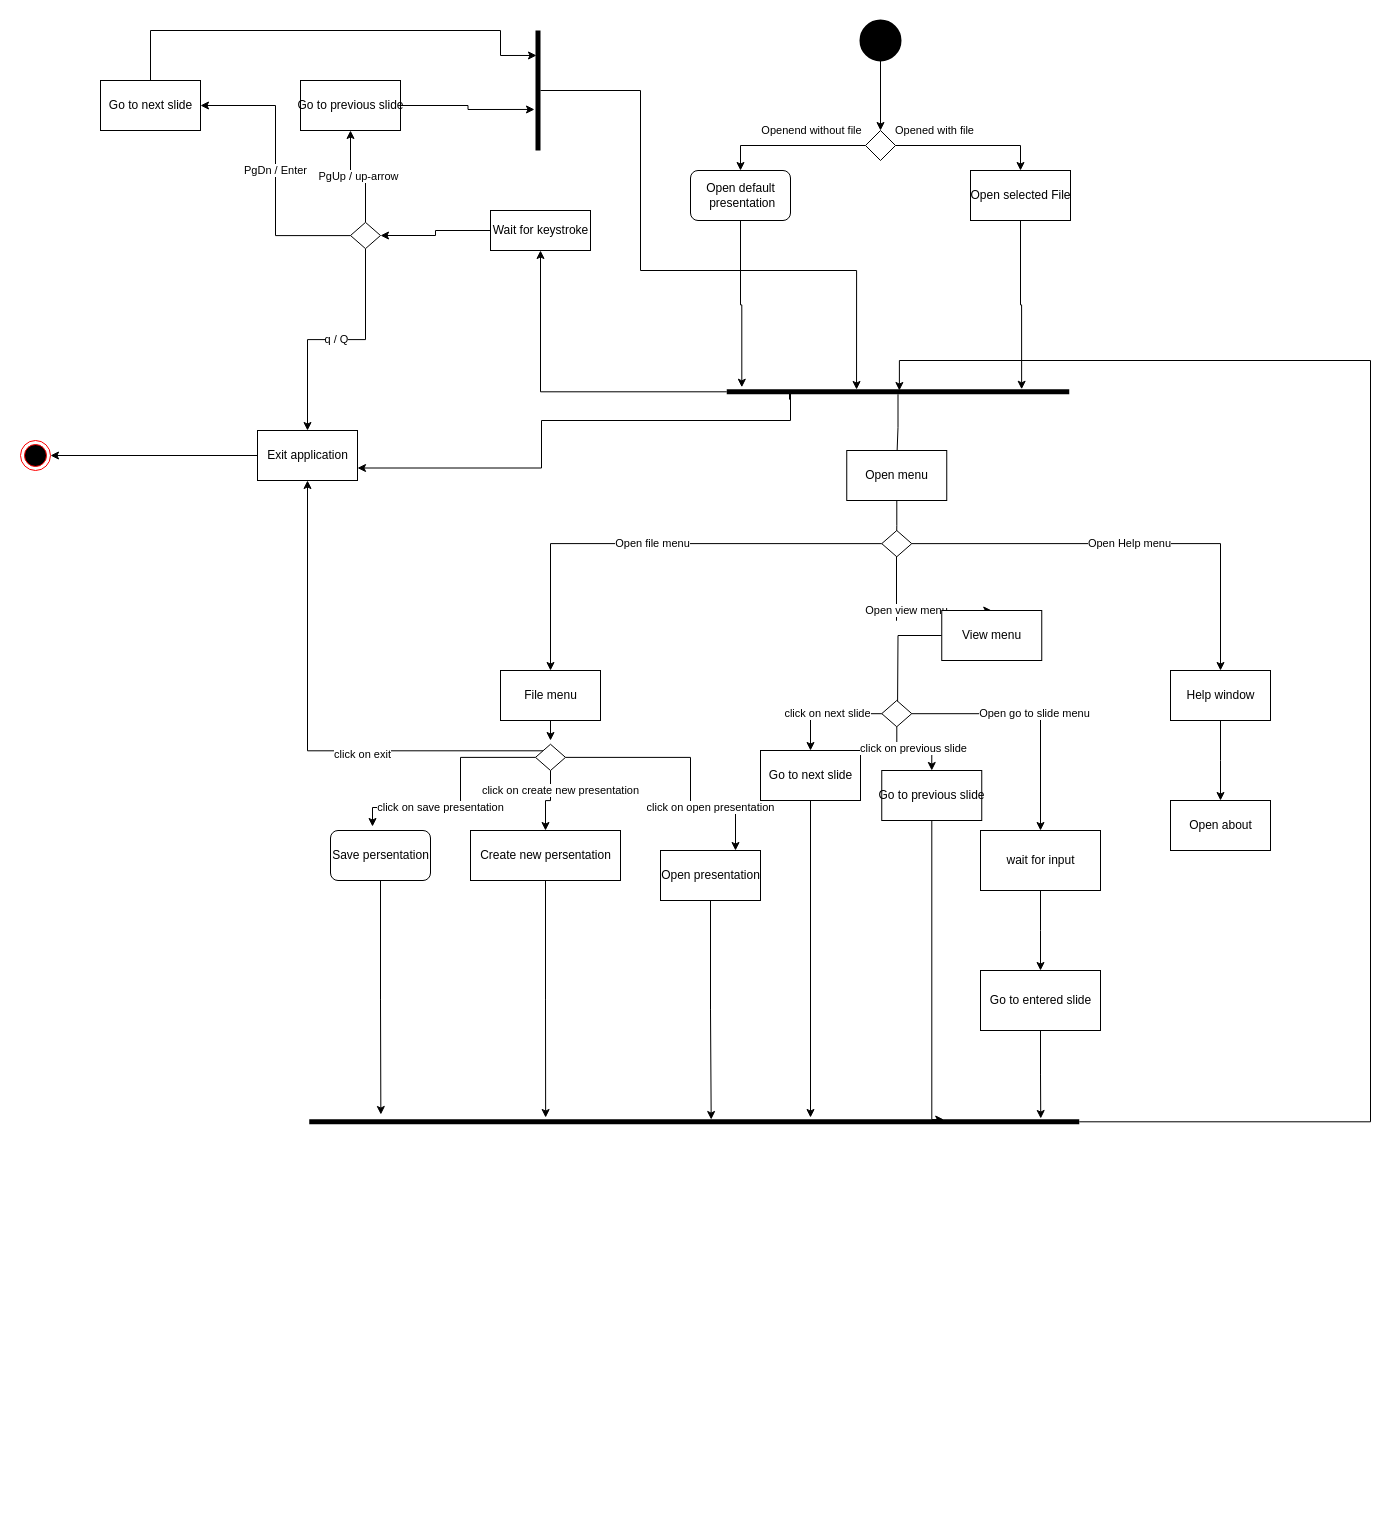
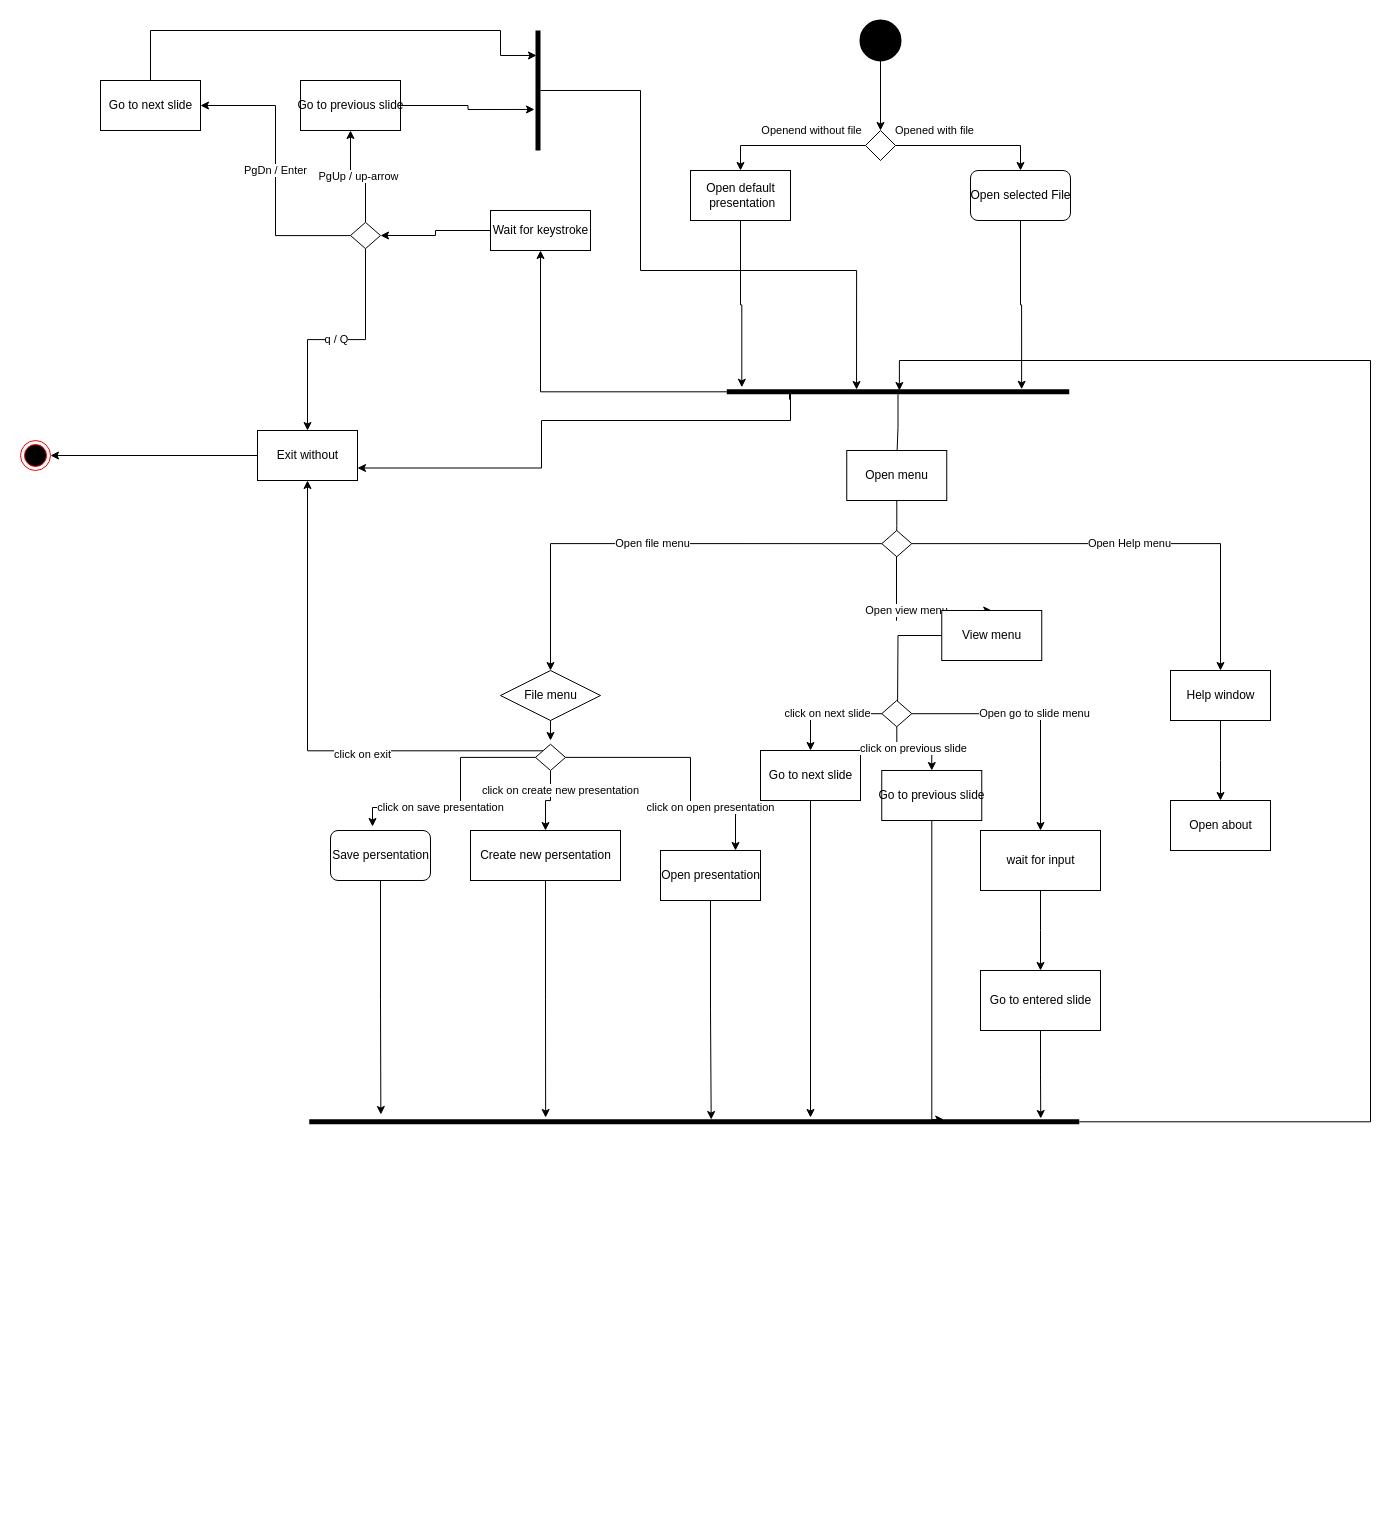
node "Open default presentation": shape rounded rectangle -> rectangle
node "Open selected File": shape rectangle -> rounded rectangle
node "Exit application": label "Exit application" -> "Exit without"
node "File menu": shape rectangle -> diamond
